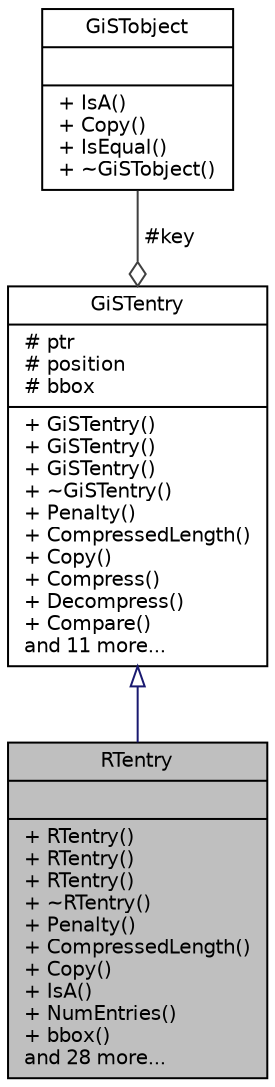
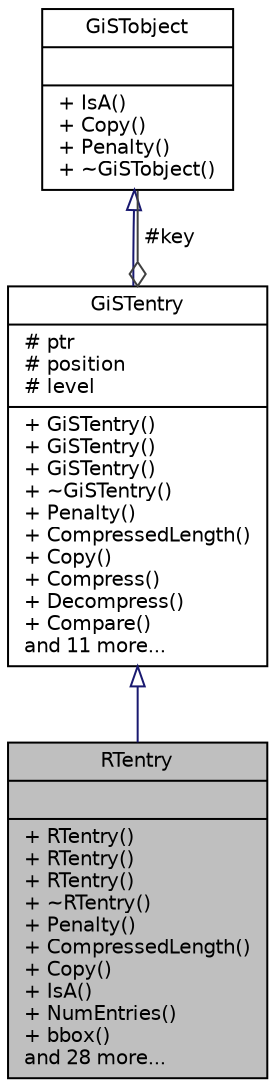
node "GiSTobject": text "+ IsEqual()" -> "+ Penalty()"
edge "GiSTentry" -> "GiSTobject": added
node "GiSTentry": text "# bbox" -> "# level"
